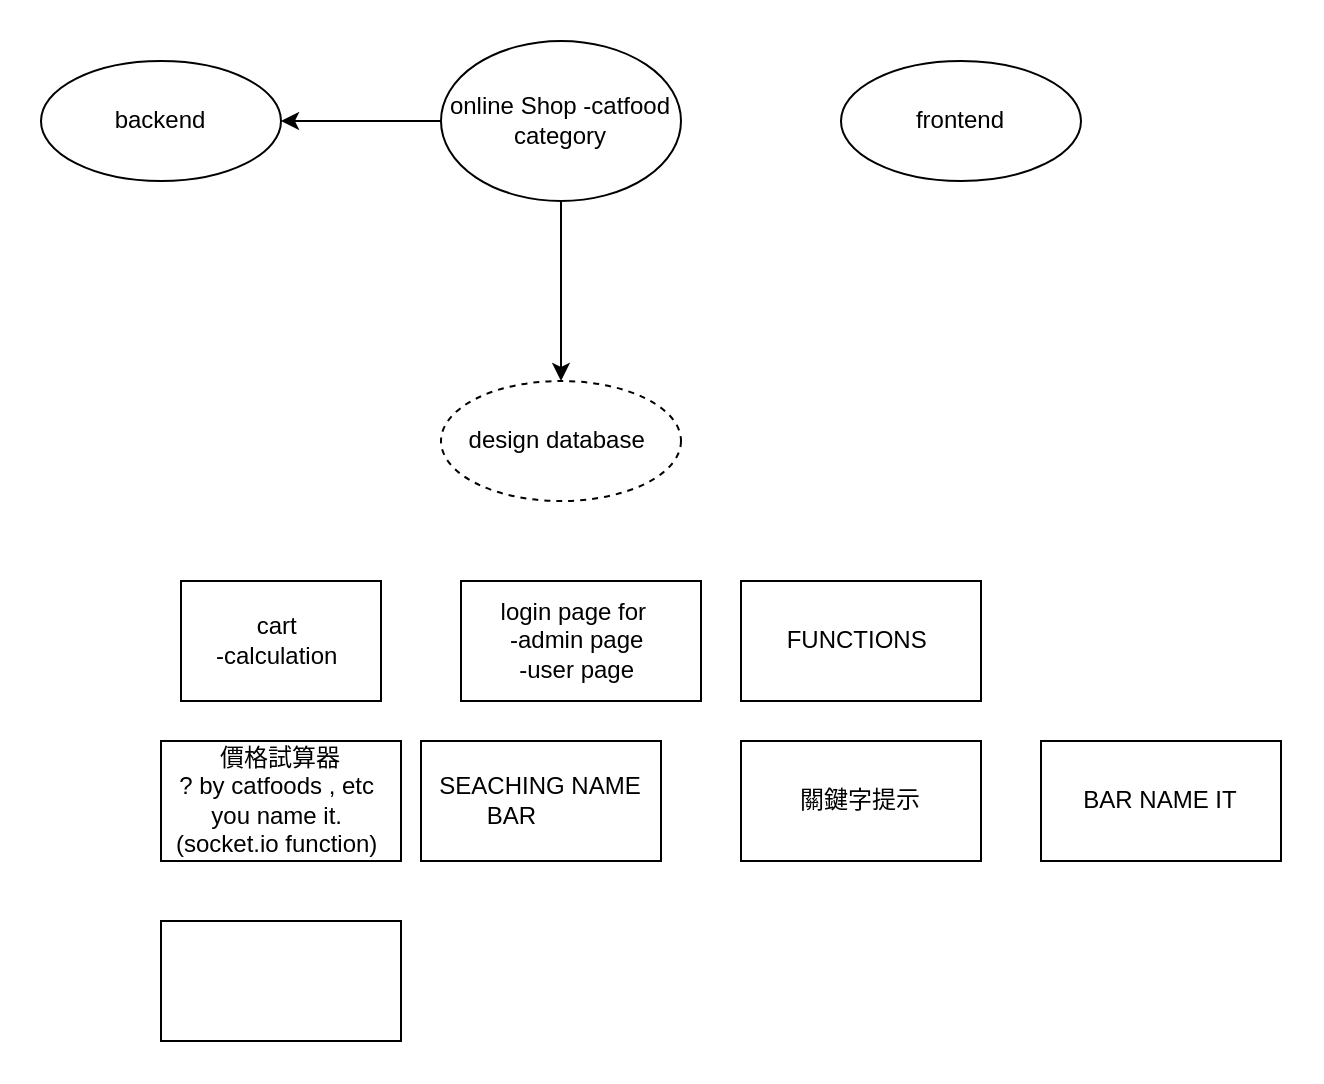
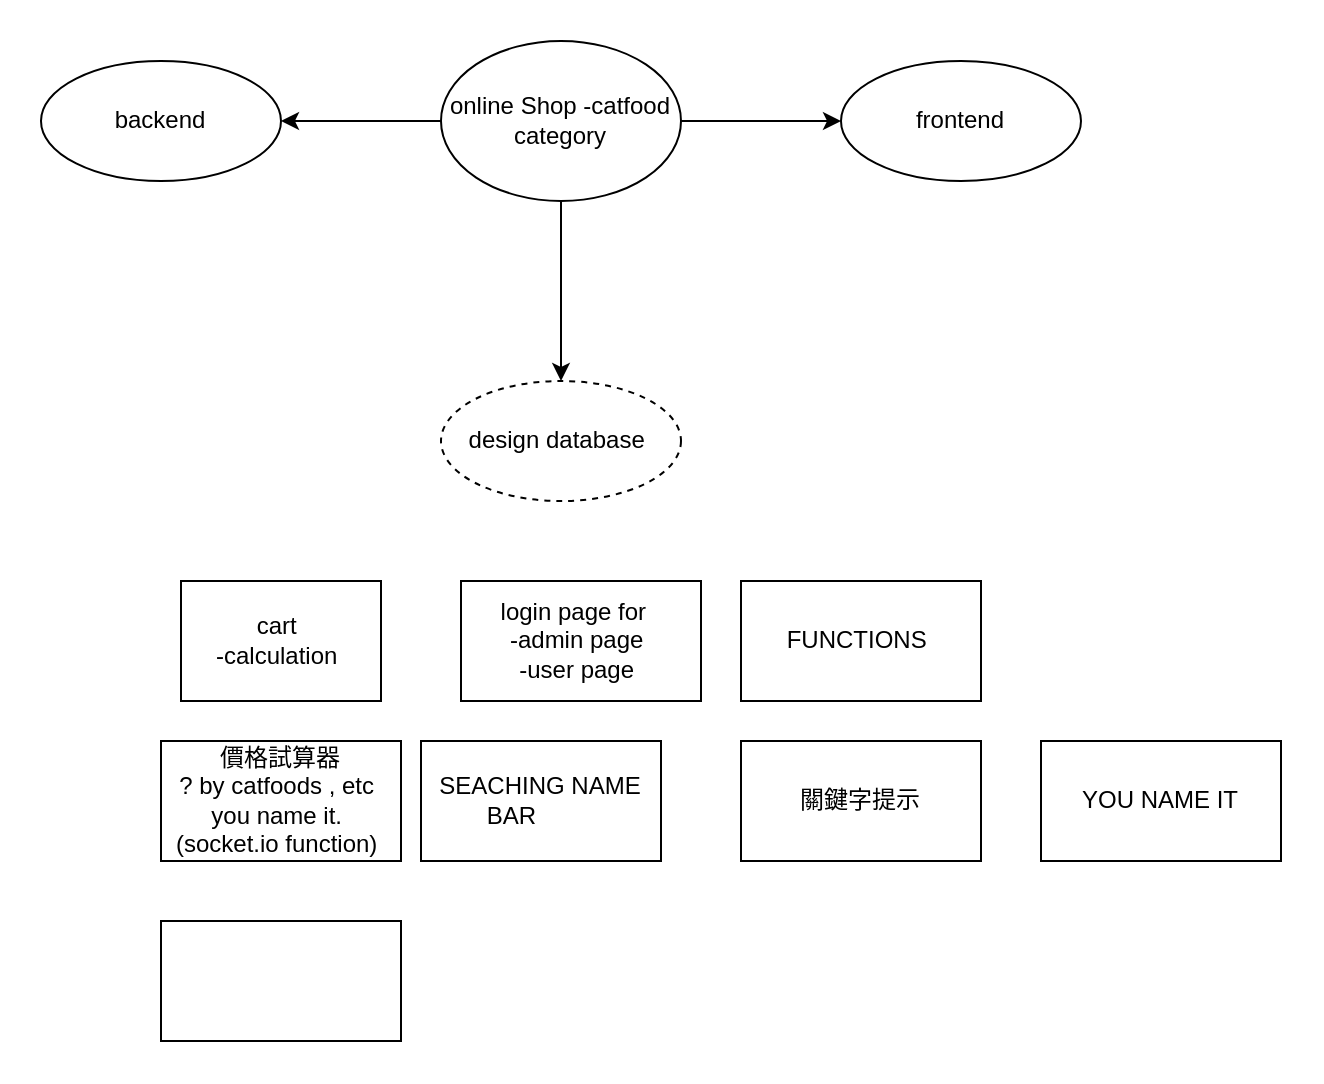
edge "online Shop -catfood category" -> "frontend": added
node "BAR NAME IT": label "BAR NAME IT" -> "YOU NAME IT"
